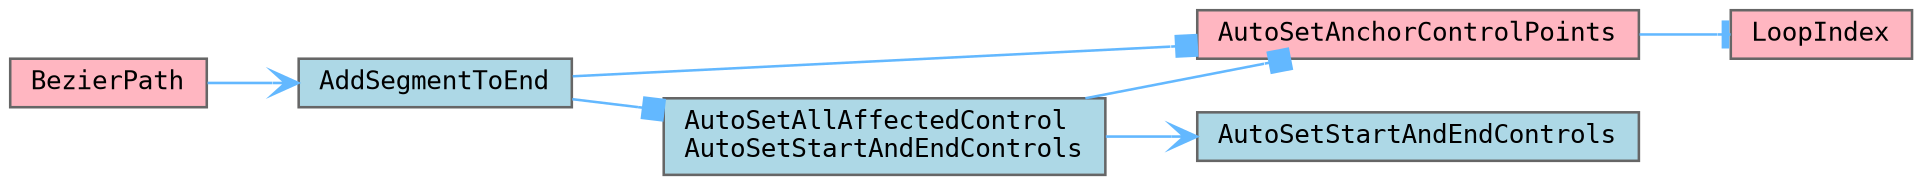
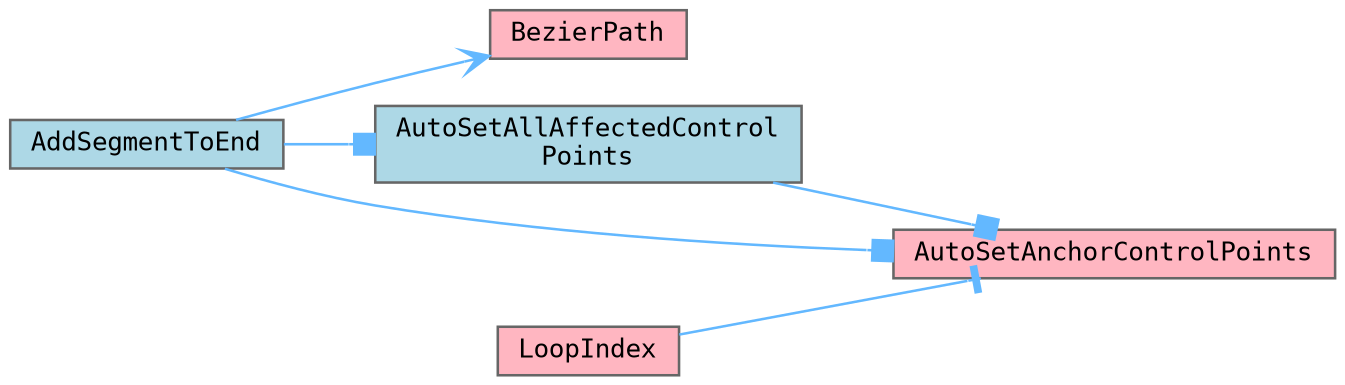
edge "AutoSetAnchorControlPoints" -> "LoopIndex": reversed
edge "BezierPath" -> "AddSegmentToEnd": reversed
node "AutoSetAllAffectedControl AutoSetStartAndEndControls": label "AutoSetAllAffectedControl AutoSetStartAndEndControls" -> "AutoSetAllAffectedControl Points"
node "AutoSetStartAndEndControls": removed
